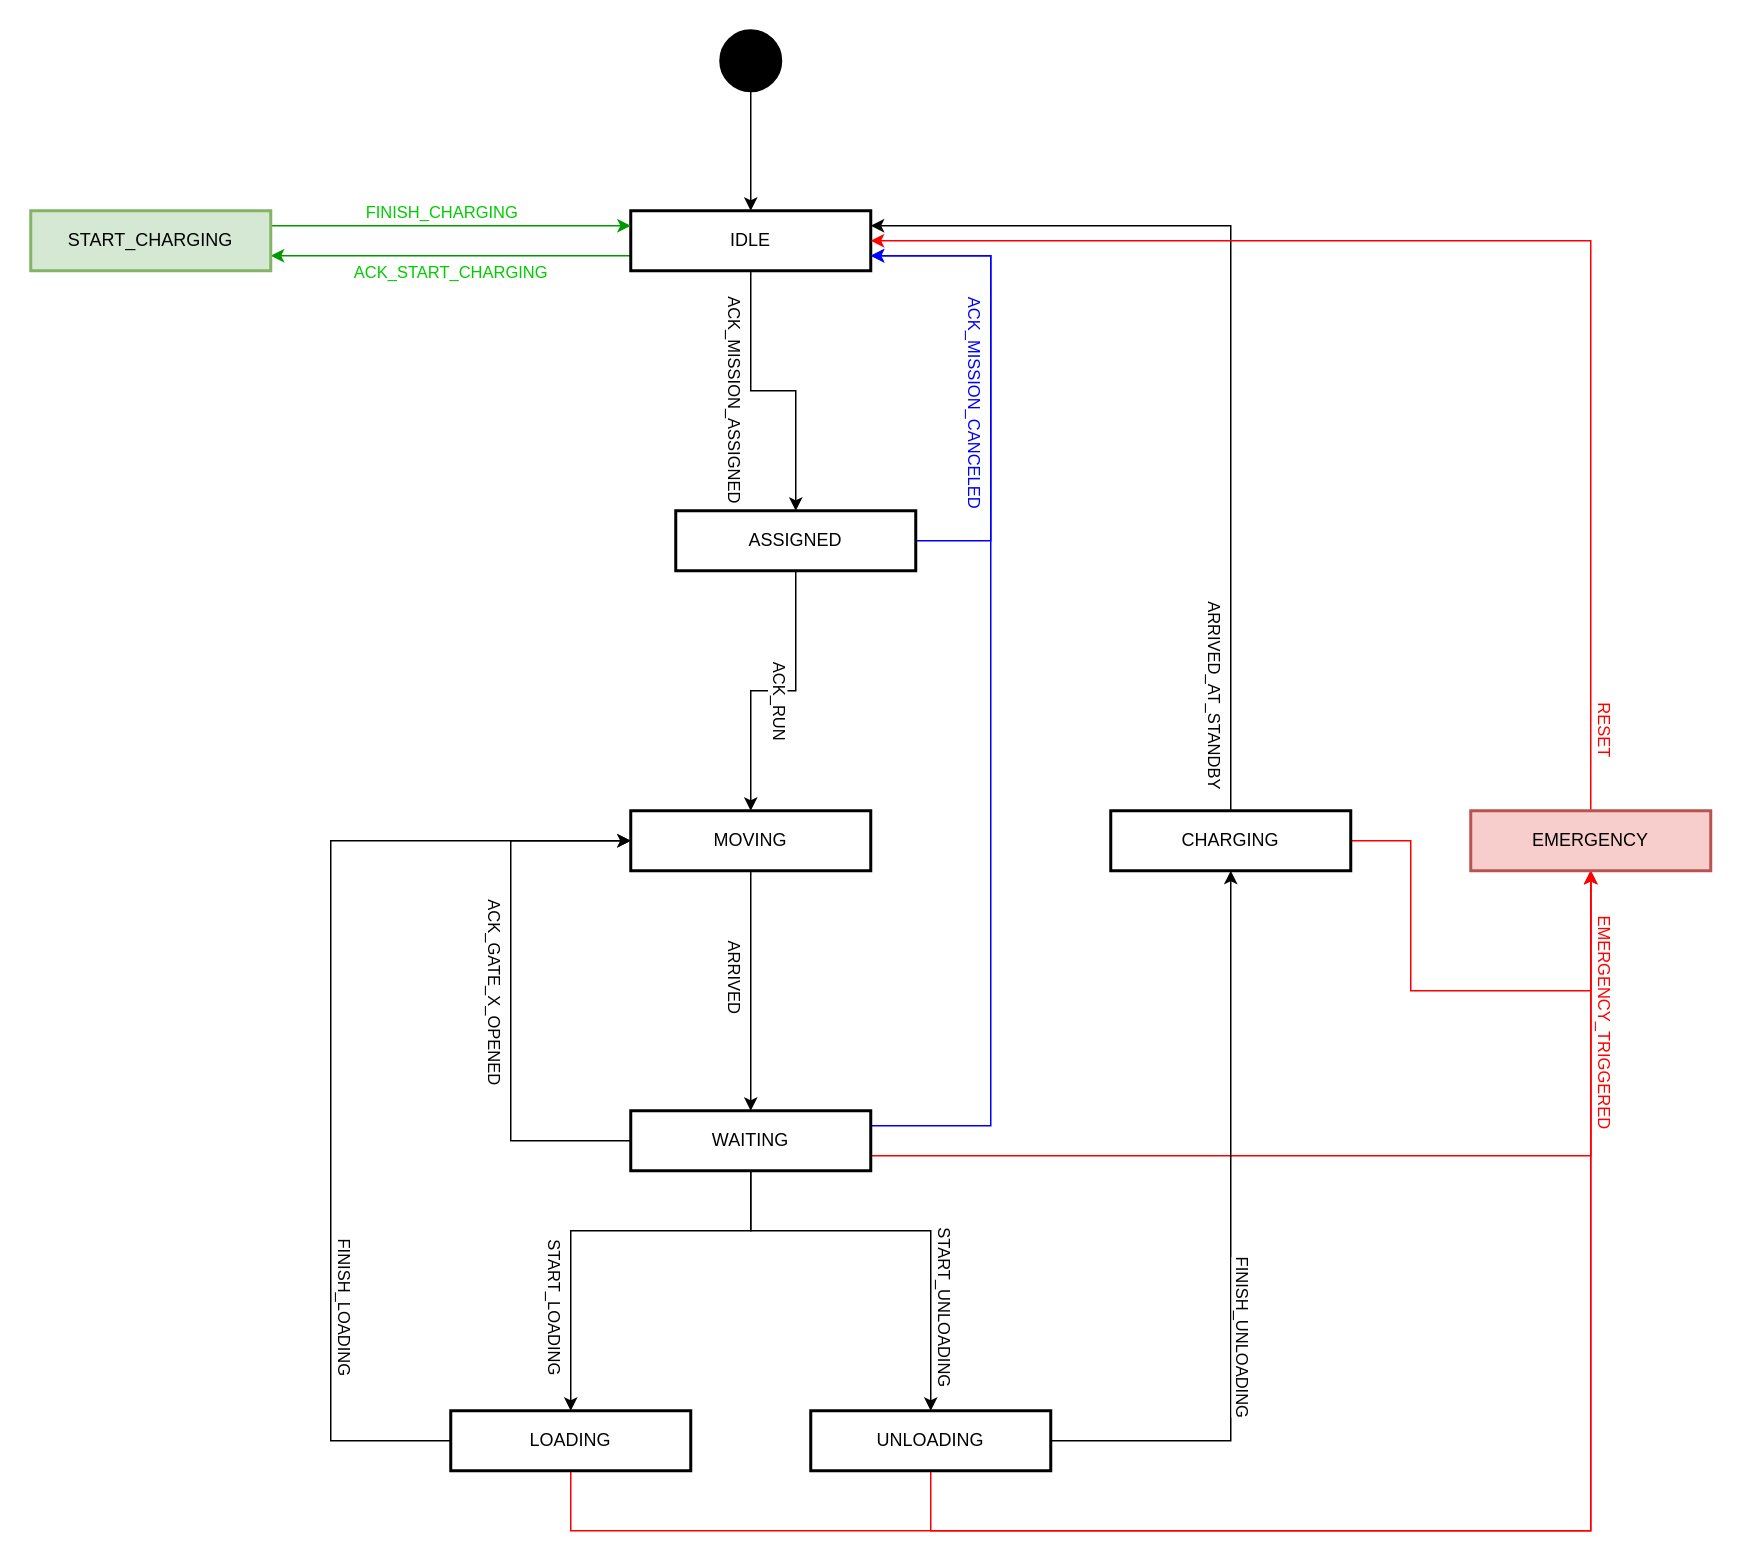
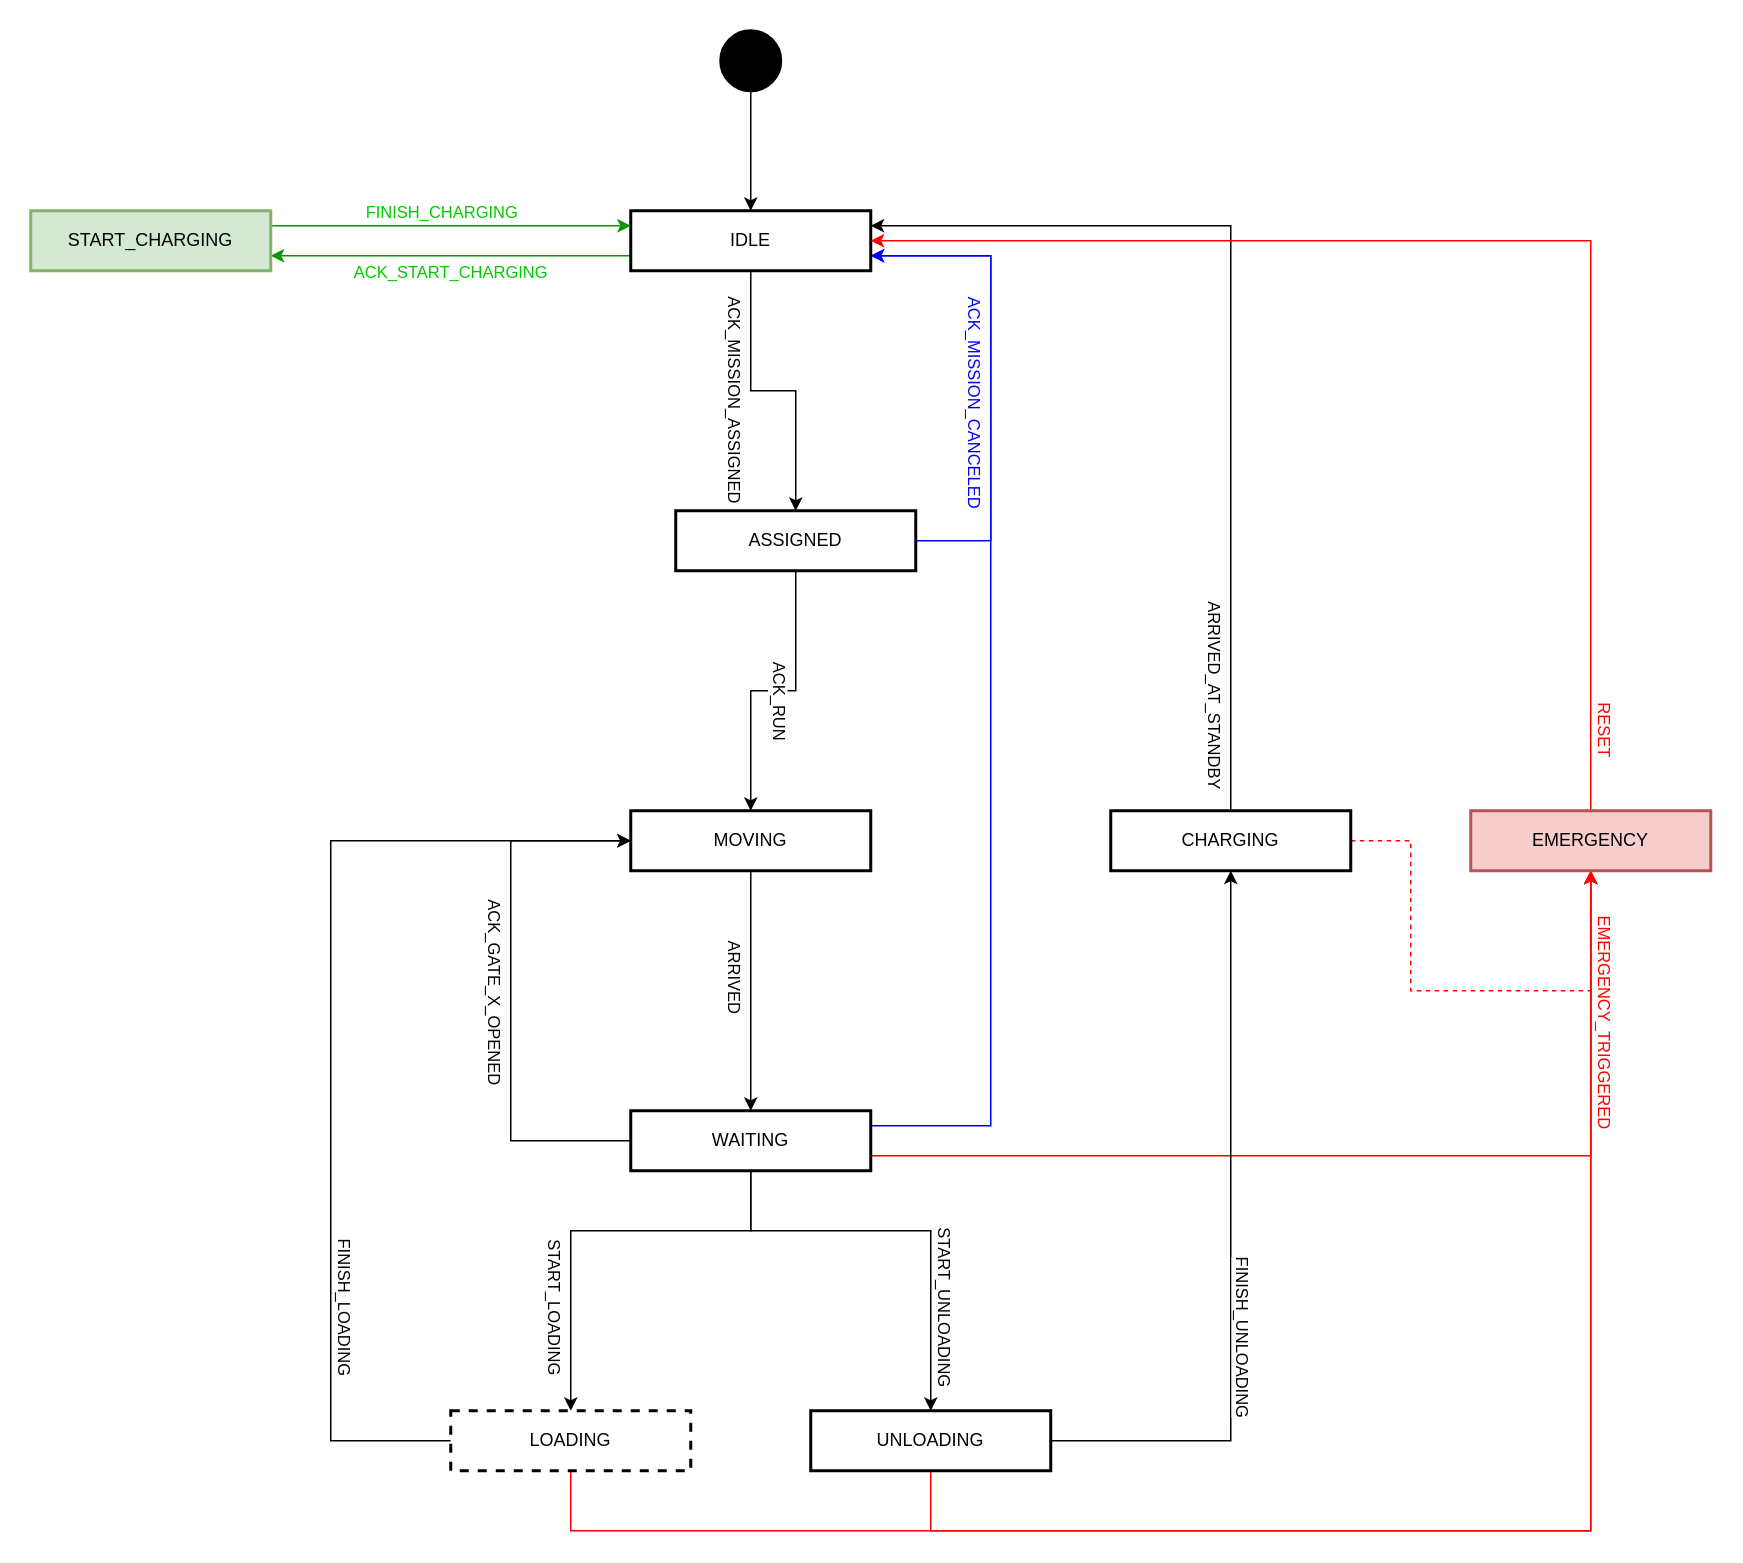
edge "CHARGING" -> "EMERGENCY": style solid -> dashed
node "LOADING": style solid -> dashed
